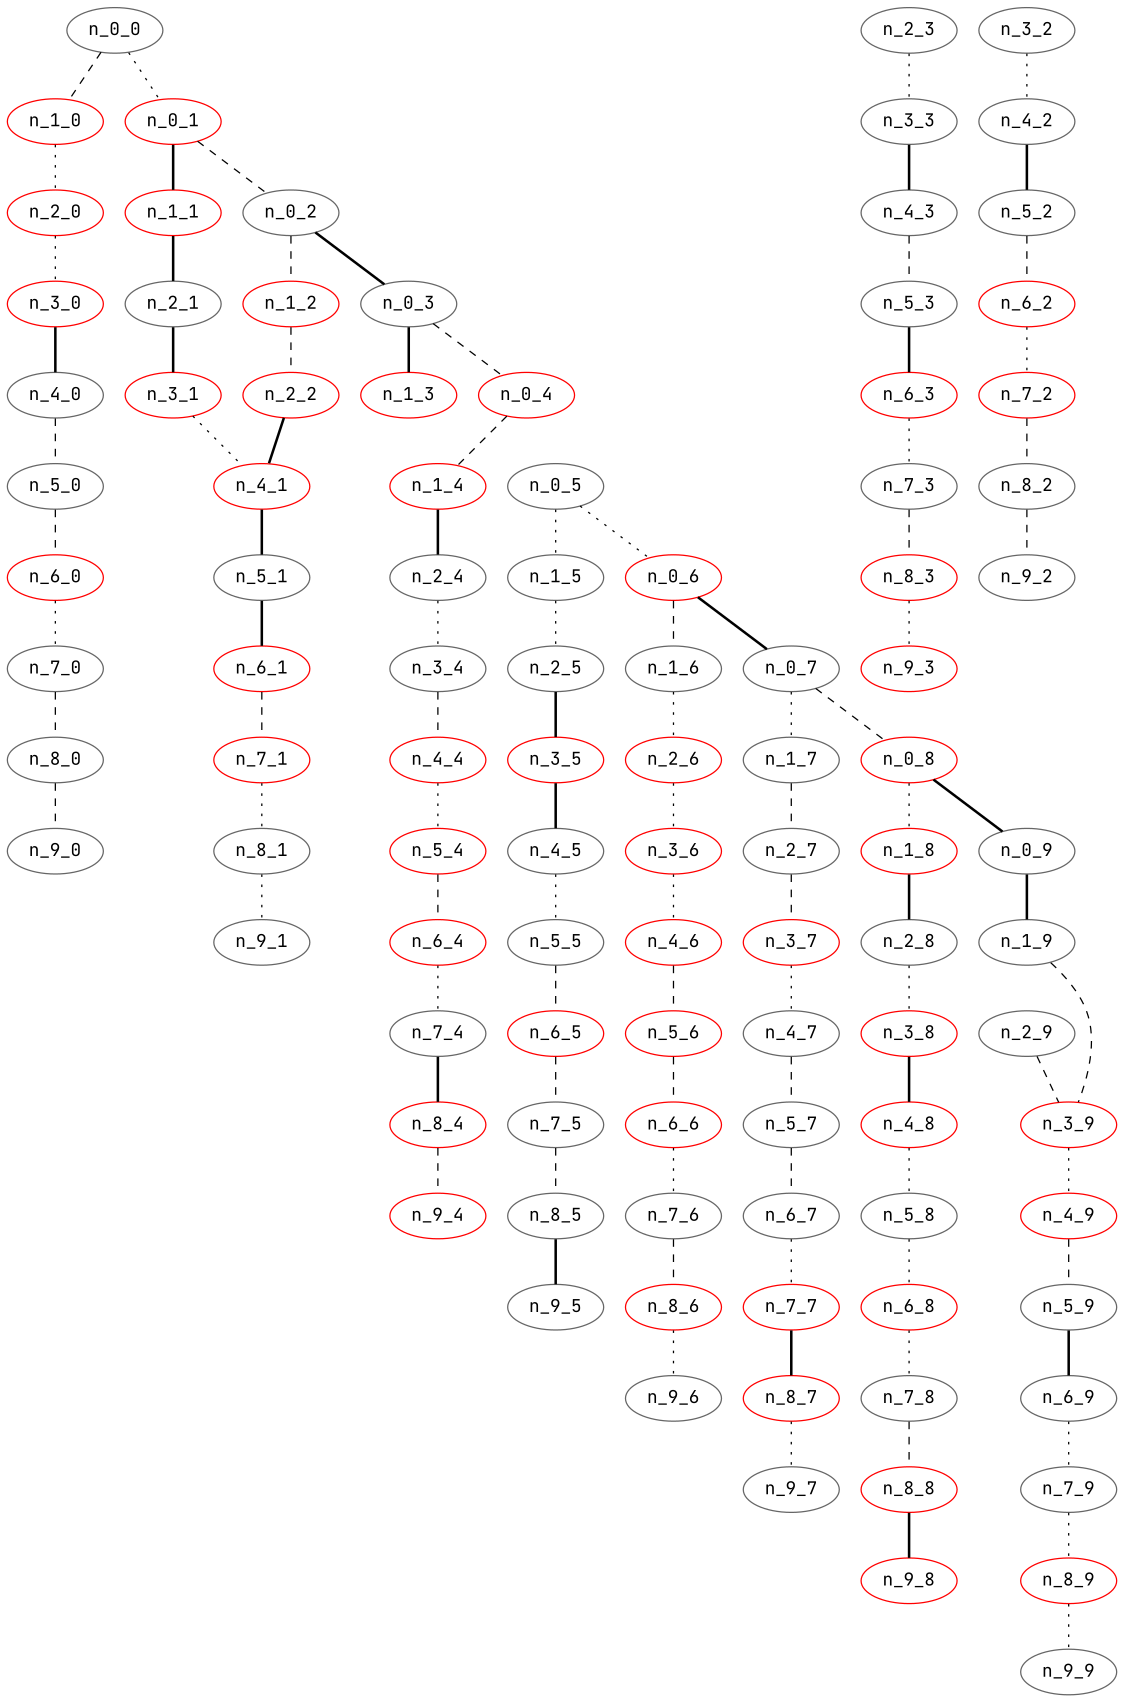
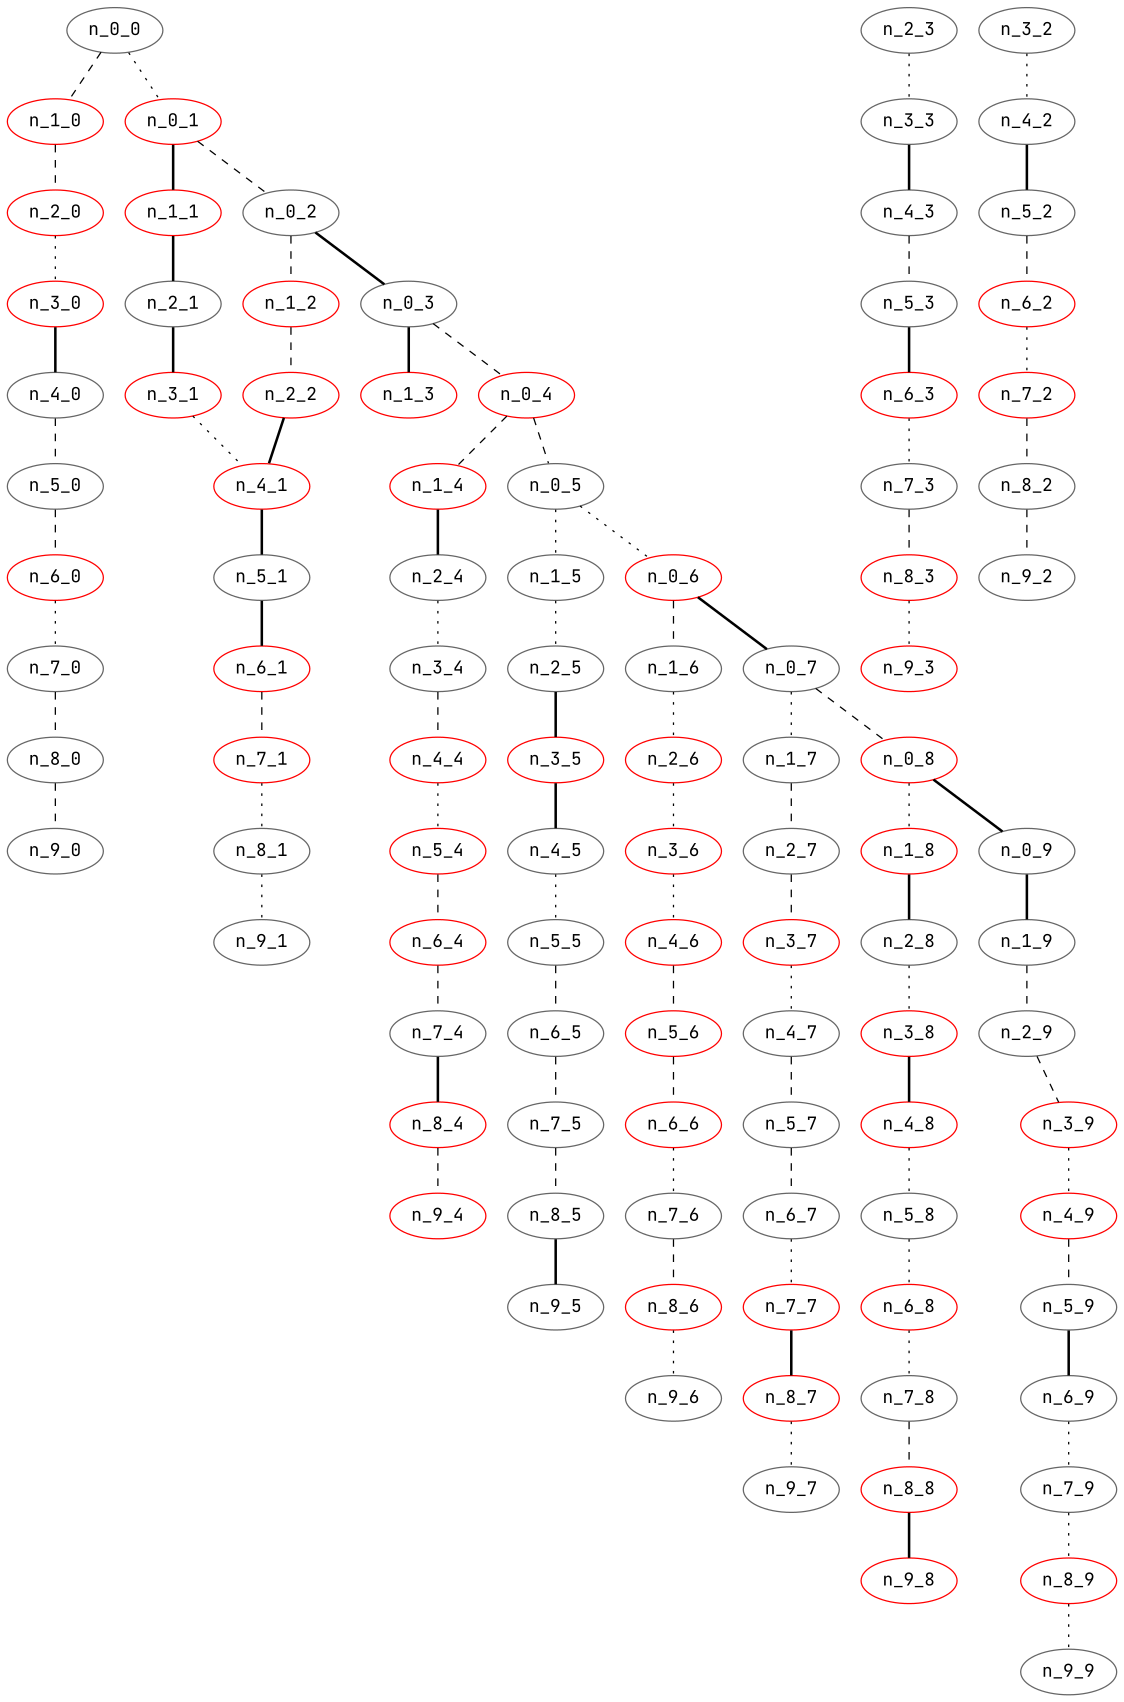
edge "n_1_0" -- "n_2_0": style dotted -> dashed
edge "n_0_4" -- "n_0_5": added
edge "n_6_4" -- "n_7_4": style dotted -> dashed
edge "n_1_9" -- "n_3_9": now "n_1_9" -- "n_2_9"
node "n_6_5": color red -> gray40
